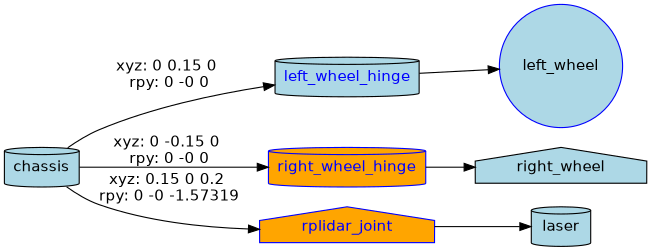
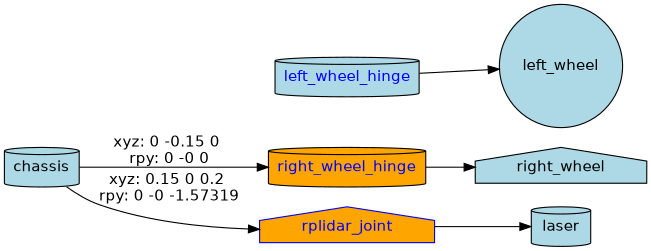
node "left_wheel": color blue -> black
edge "chassis" -> "left_wheel_hinge": removed, label "xyz: 0 0.15 0 rpy: 0 -0 0"
node "right_wheel_hinge": color blue -> black
